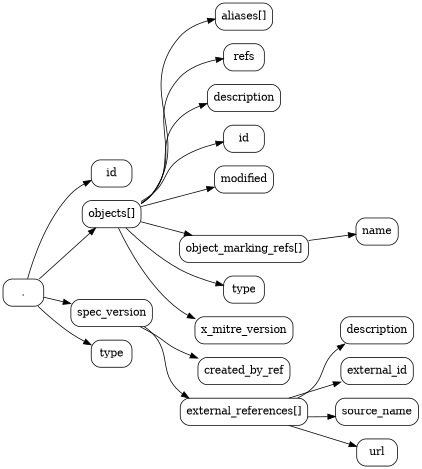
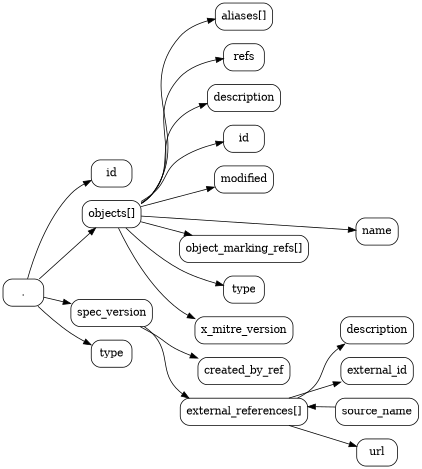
edge "object_marking_refs[]" -> "name": now "objects[]" -> "name"
edge "external_references[]" -> "source_name": reversed
